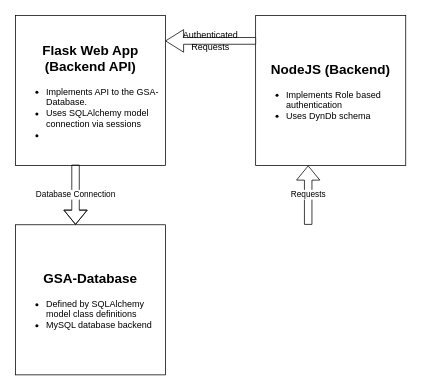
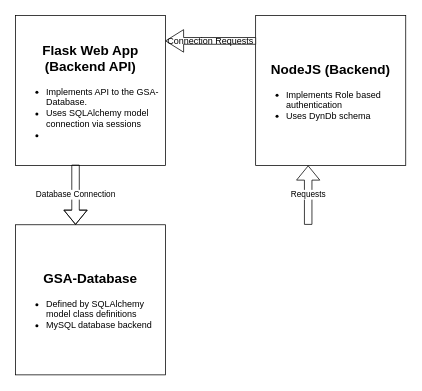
node "Authenticated Requests": label "Authenticated Requests" -> "Connection Requests"
